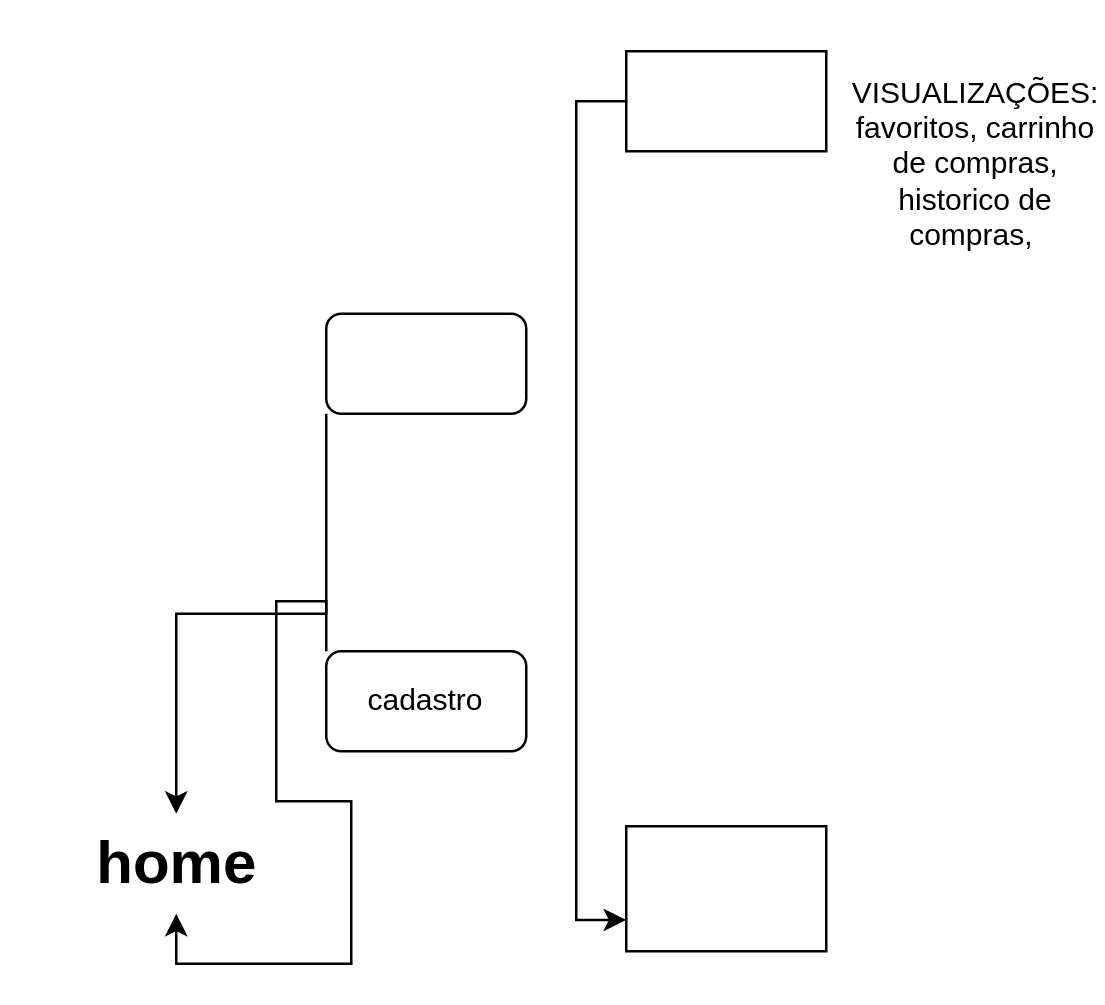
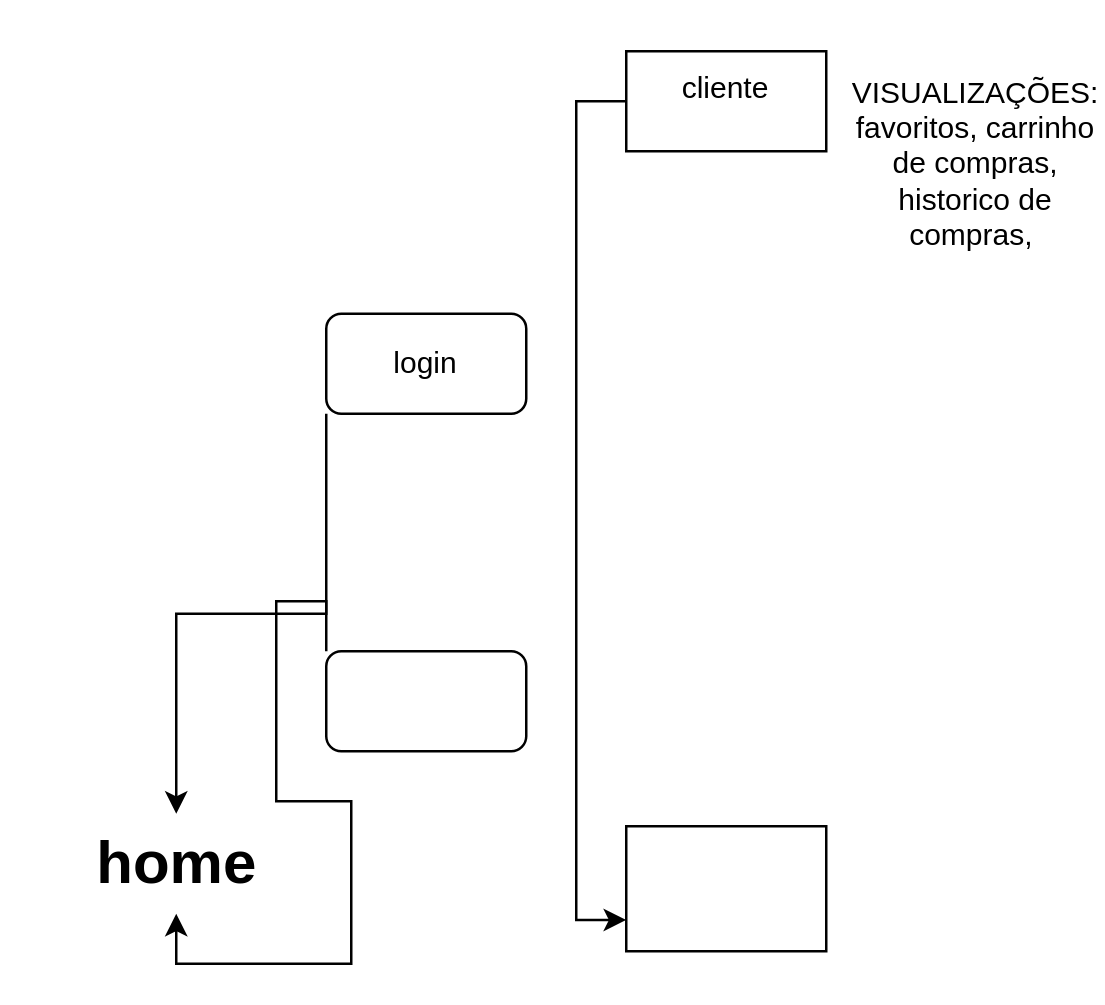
node "cliente": added
node "login": added
node "cadastro": removed
